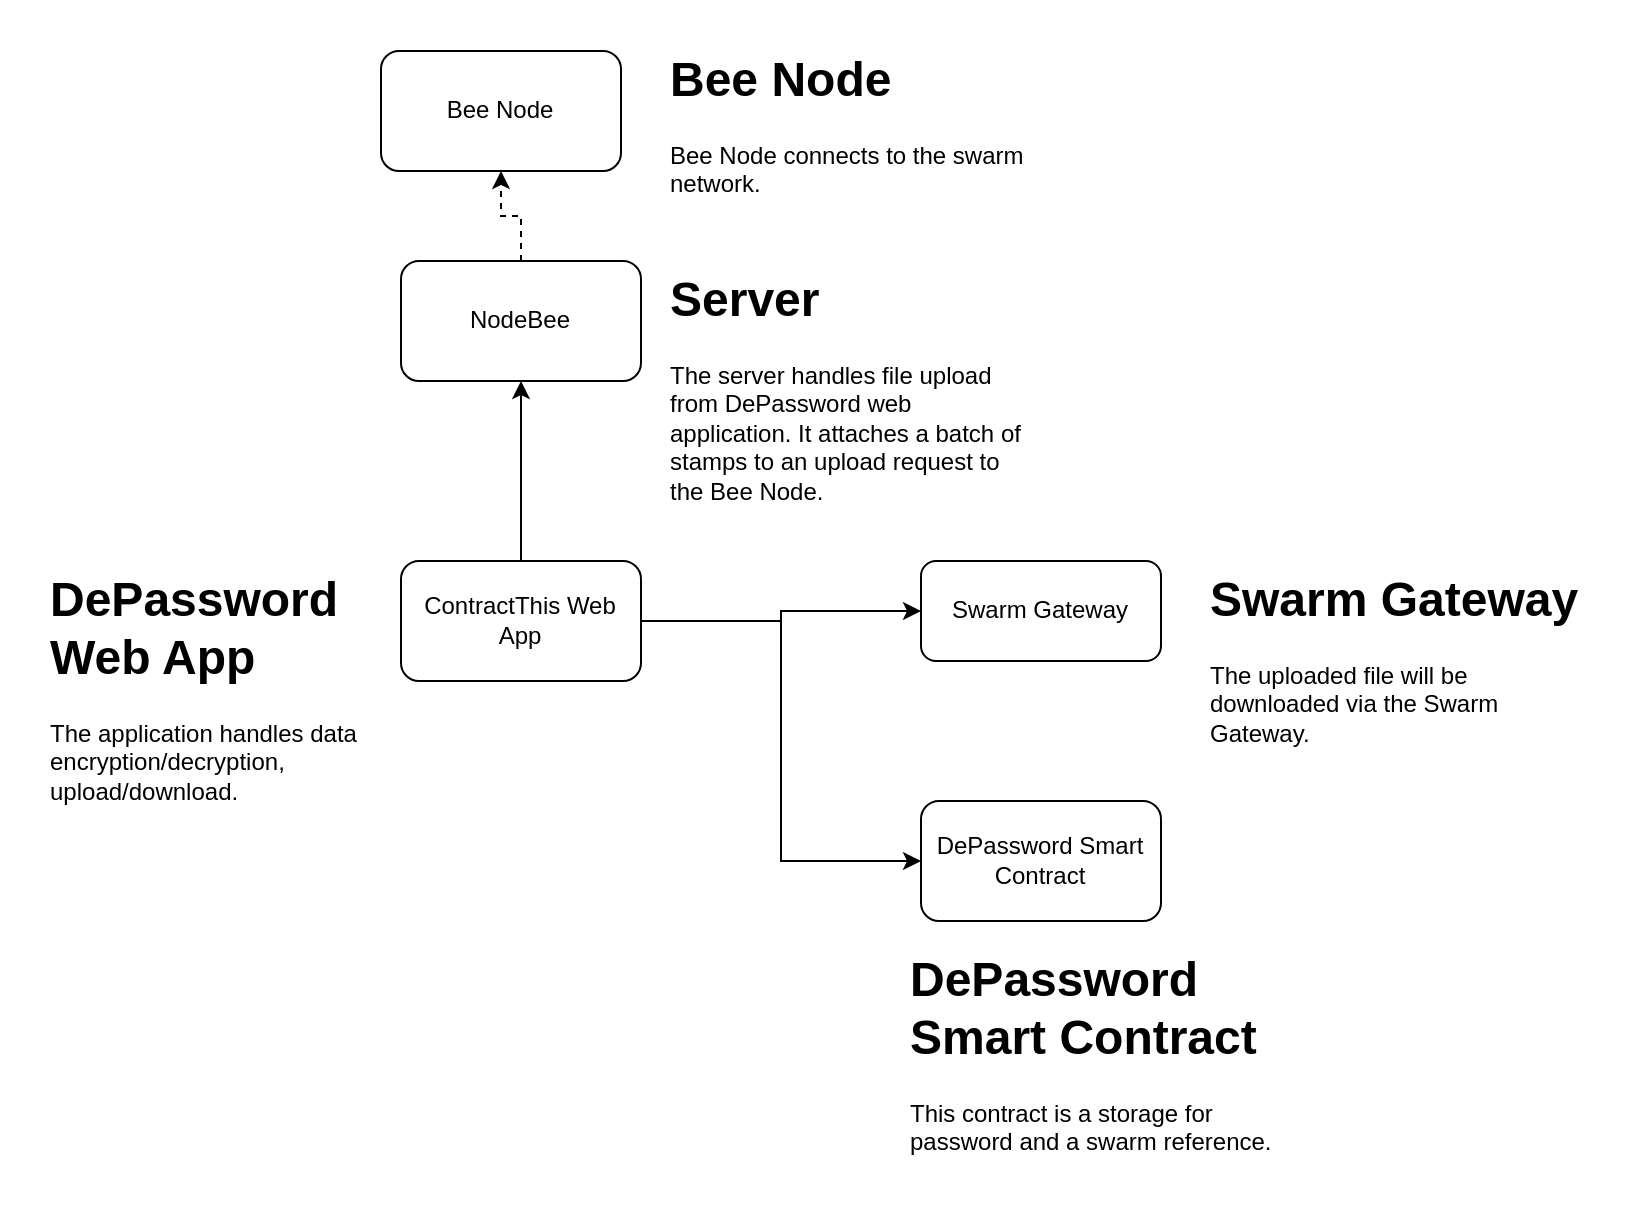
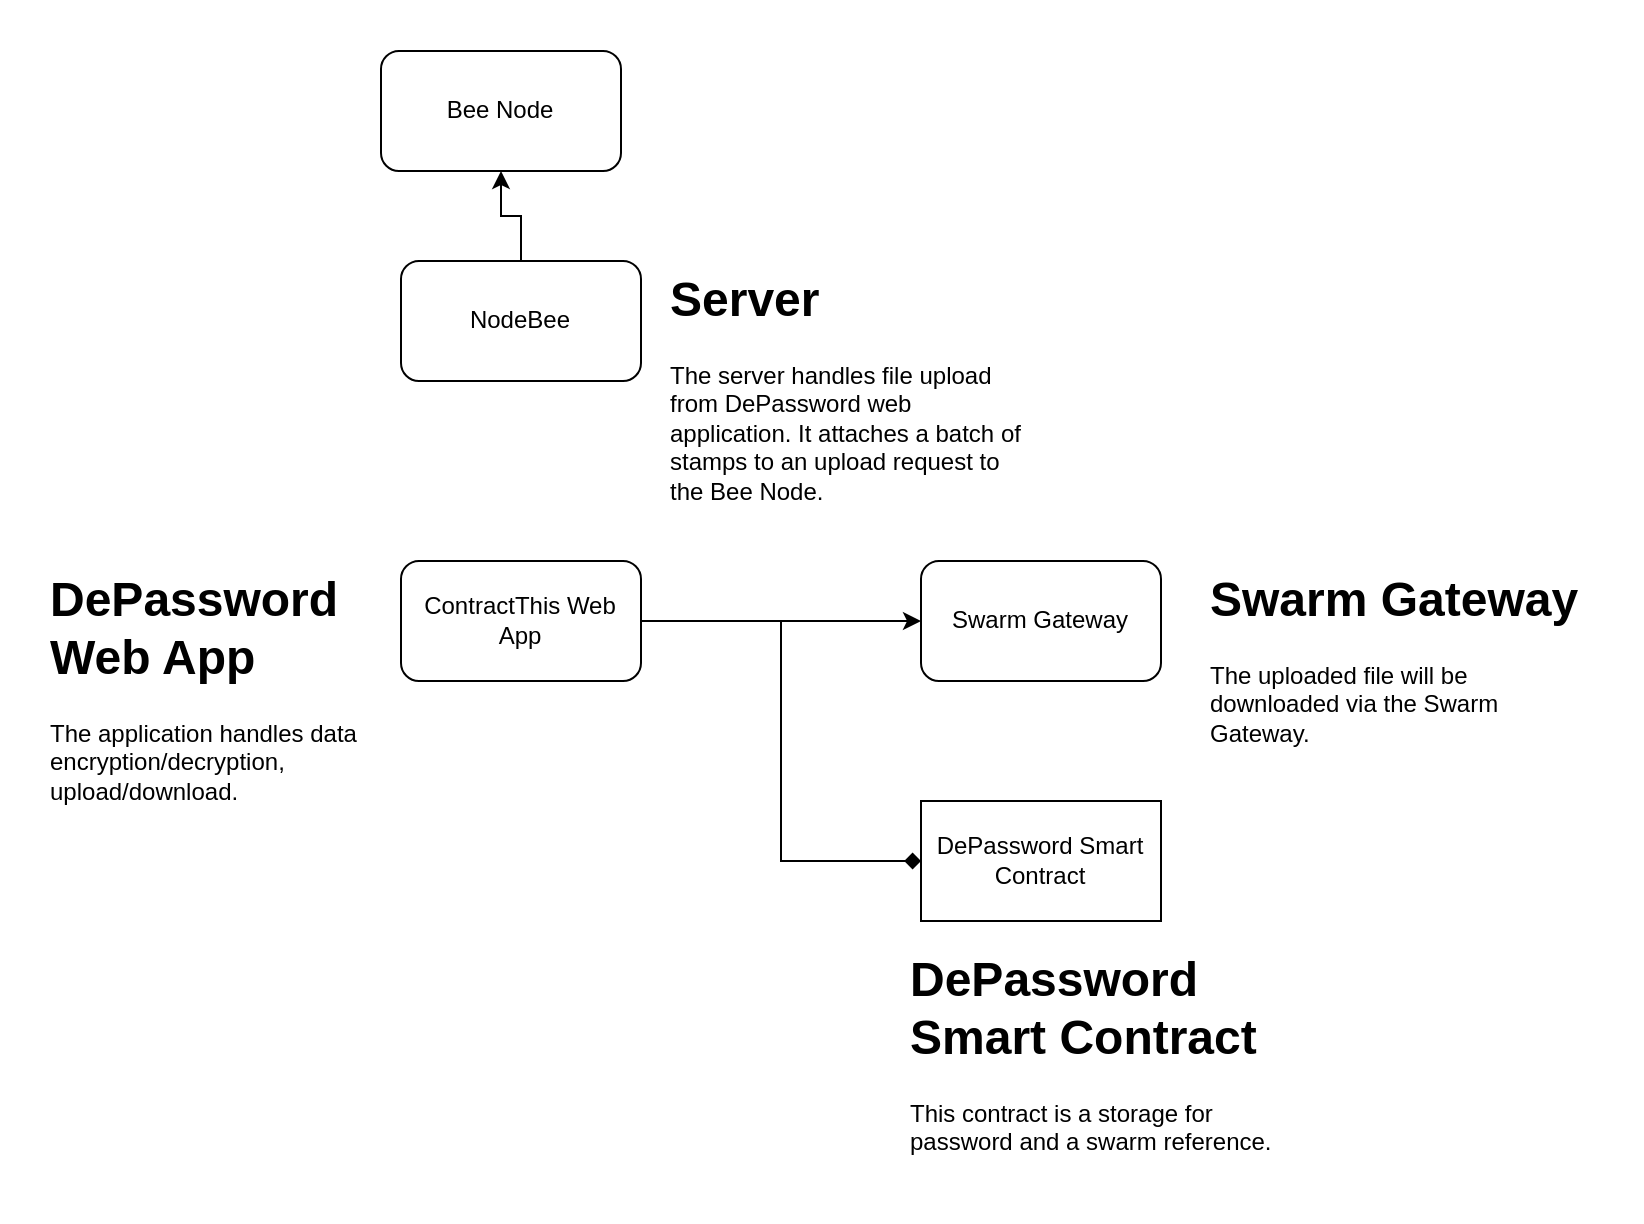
node "Bee NodeBee Node connects to the swarm network.": removed
edge "NodeBee" -> "Bee Node": style dashed -> solid
edge "ContractThis Web App" -> "NodeBee": removed
node "Swarm Gateway": size 240x100 -> 240x120
edge "ContractThis Web App" -> "DePassword Smart Contract": arrowhead classic -> diamond
node "DePassword Smart Contract": shape rounded rectangle -> rectangle
